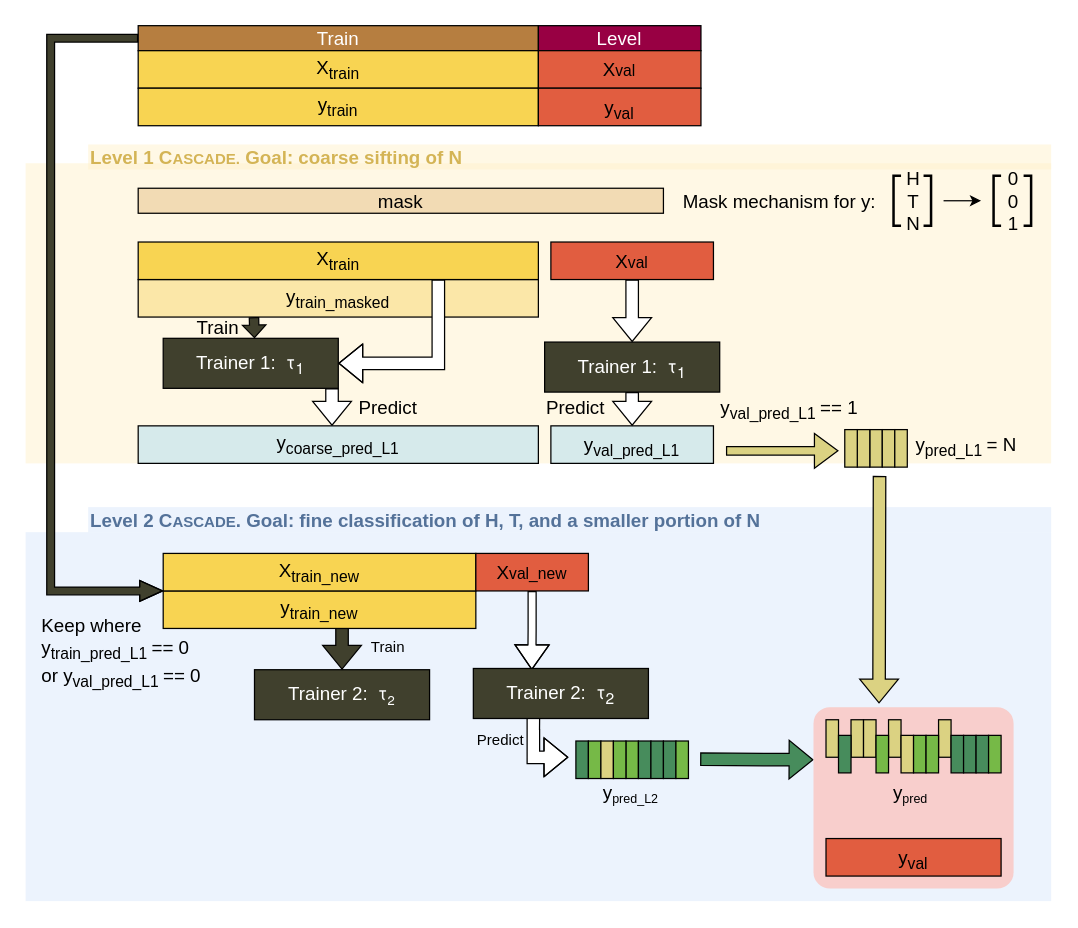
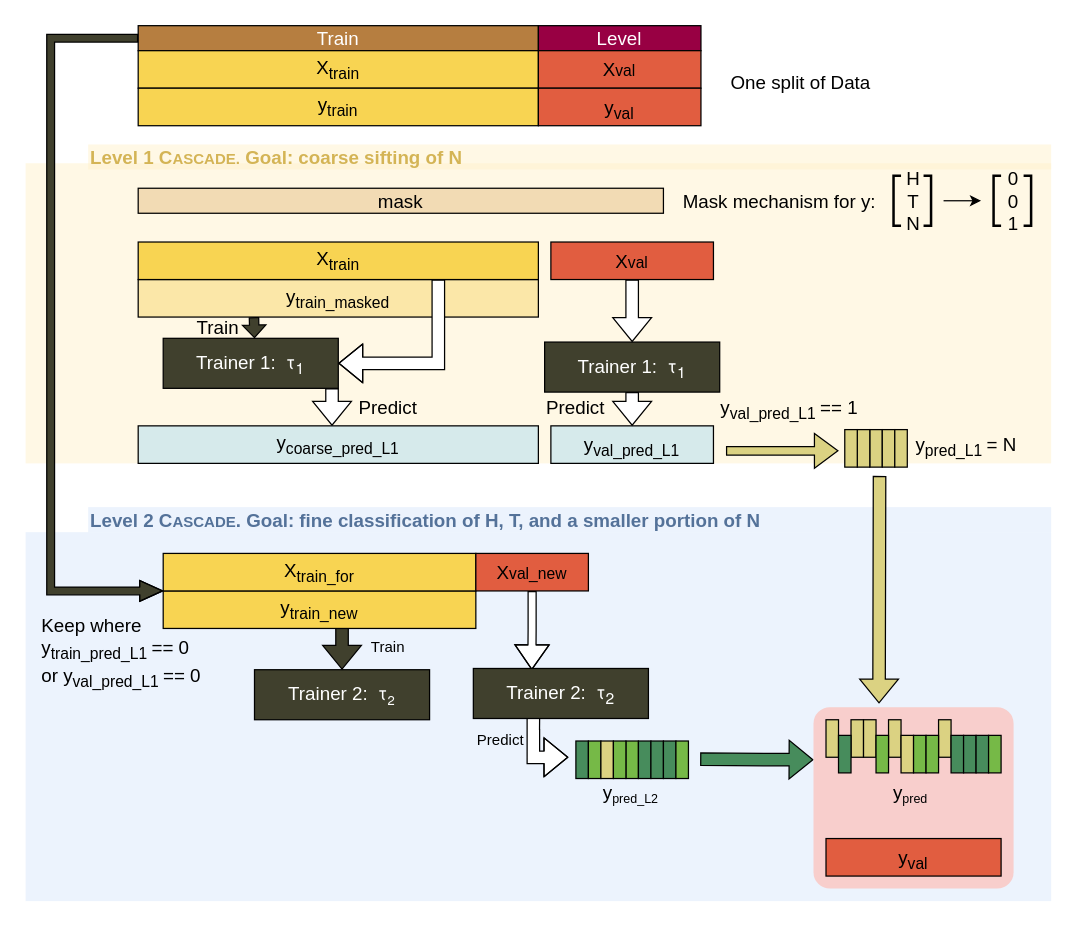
node "One split of Data": added
node "Xtrain_new": label "Xtrain_new" -> "Xtrain_for"
